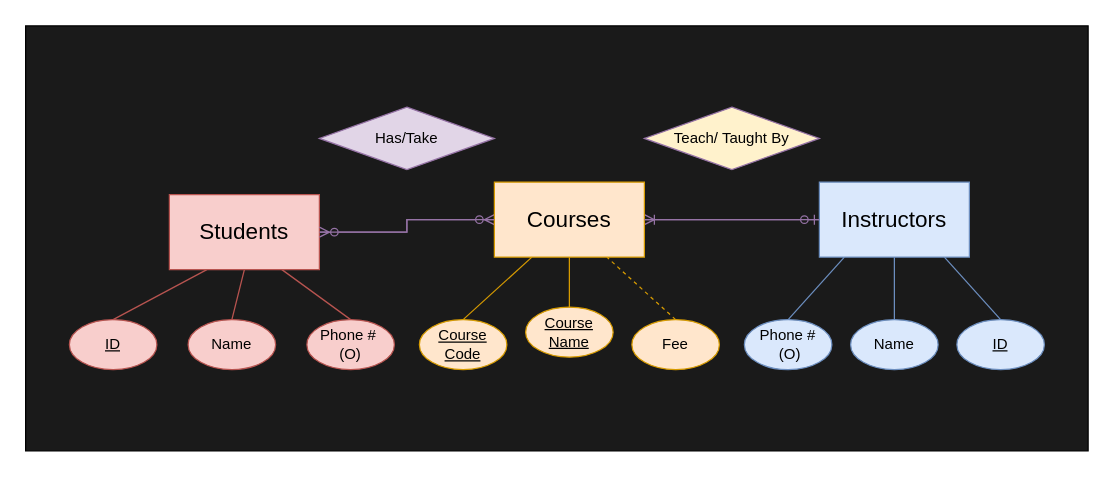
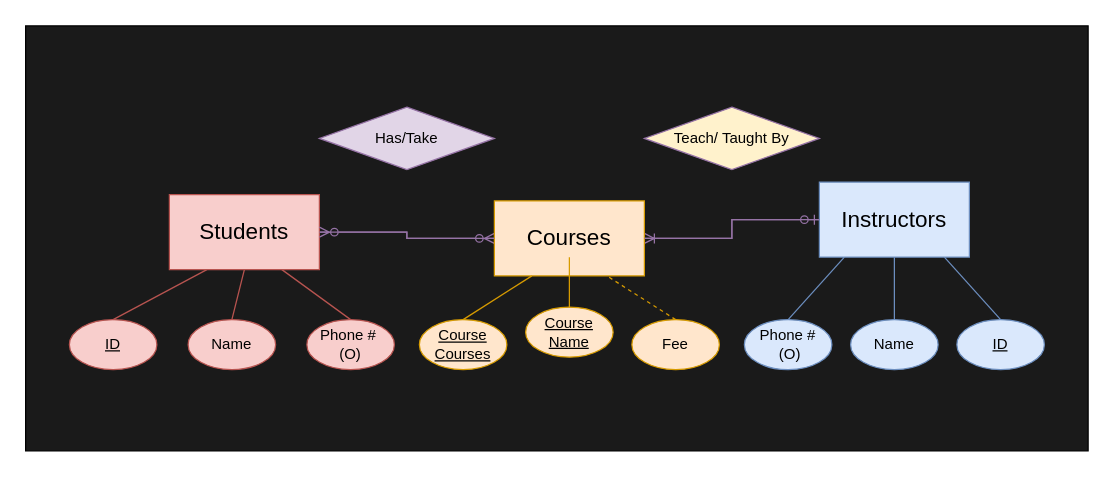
node "Courses": moved (569, 219) -> (569, 238)
node "Course Code": label "Course Code" -> "Course Courses"
